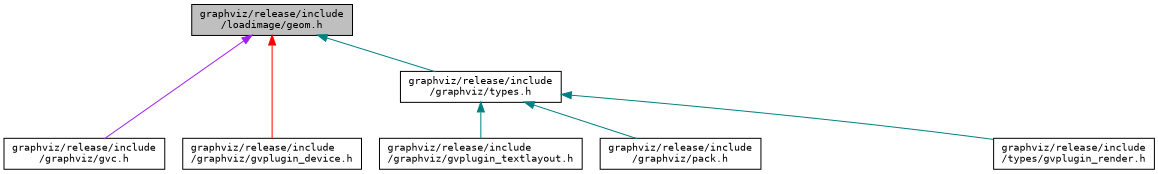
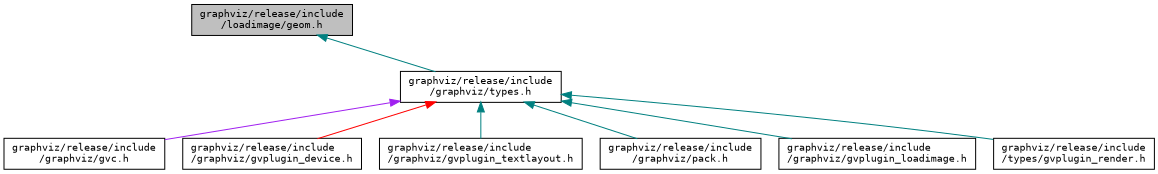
edge "graphviz/release/include /graphviz/gvc.h" -> "graphviz/release/include /loadimage/geom.h": now "graphviz/release/include /graphviz/gvc.h" -> "graphviz/release/include /graphviz/types.h"
edge "graphviz/release/include /graphviz/gvplugin_device.h" -> "graphviz/release/include /loadimage/geom.h": now "graphviz/release/include /graphviz/gvplugin_device.h" -> "graphviz/release/include /graphviz/types.h"
node "graphviz/release/include /graphviz/gvplugin_loadimage.h": added
